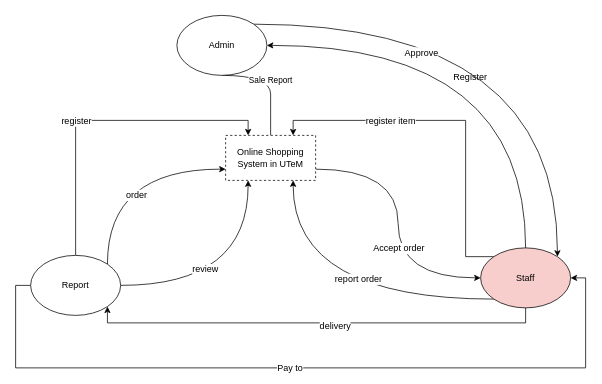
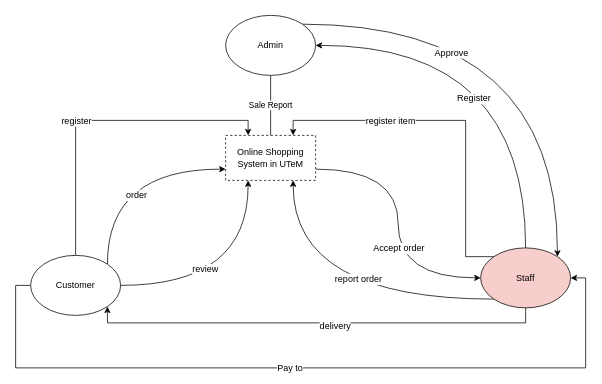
node "Admin": moved (222, 45) -> (270, 45)
node "Report": label "Report" -> "Customer"
